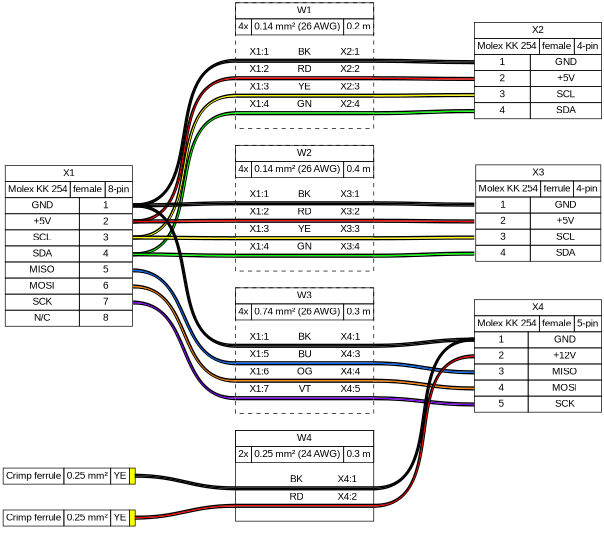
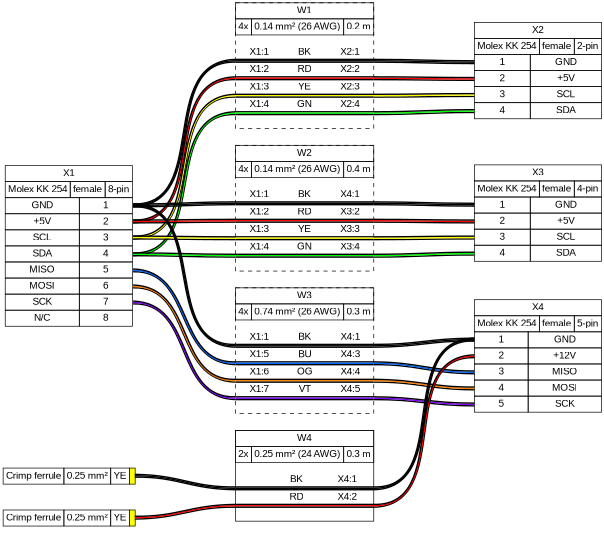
node "X2": text "4-pin" -> "2-pin"
node "X3": text "ferrule" -> "female"
node "W2": text "X3:1" -> "X4:1"
